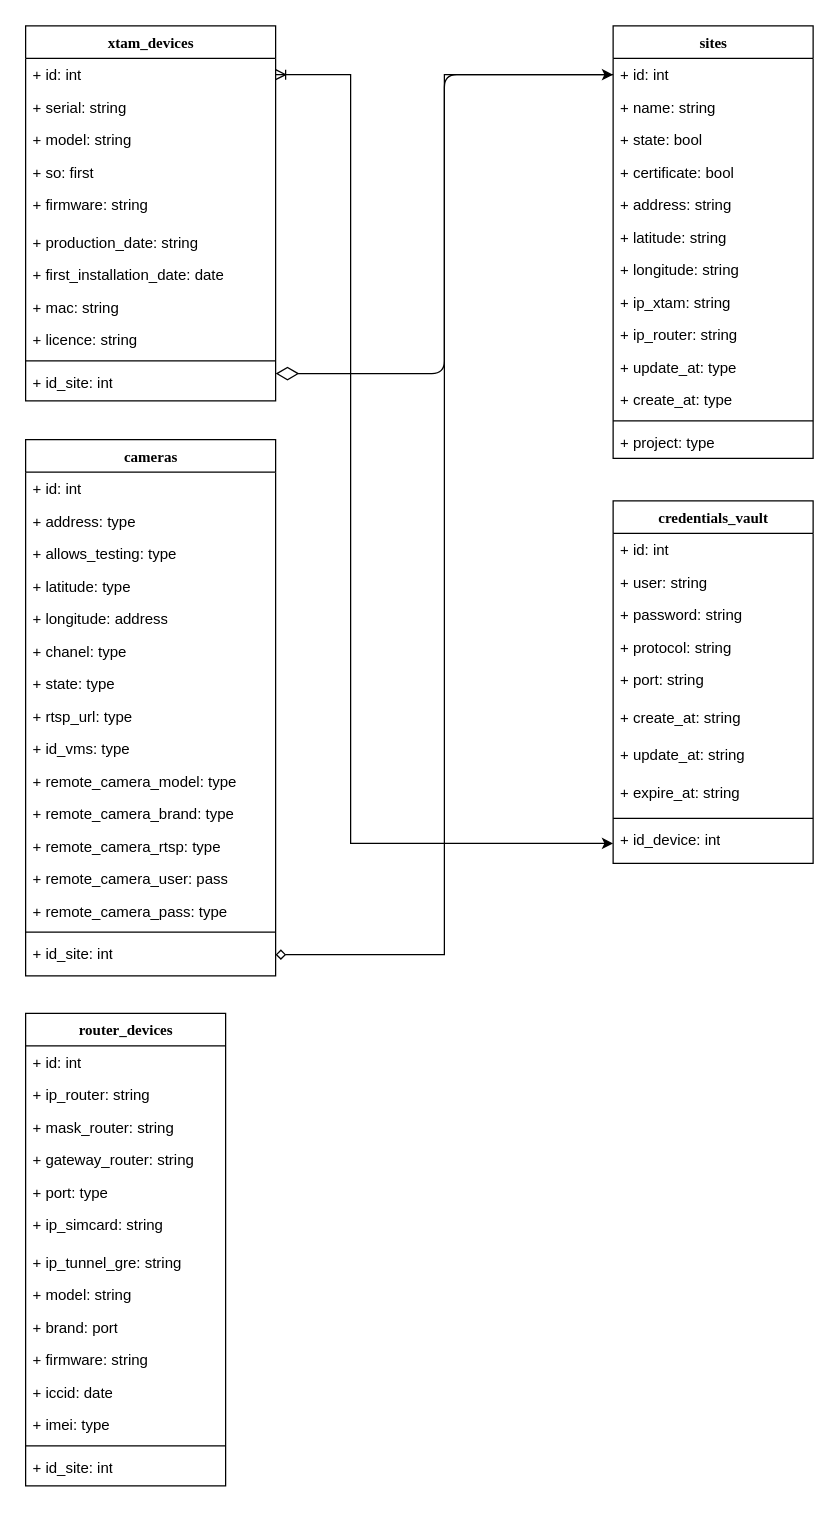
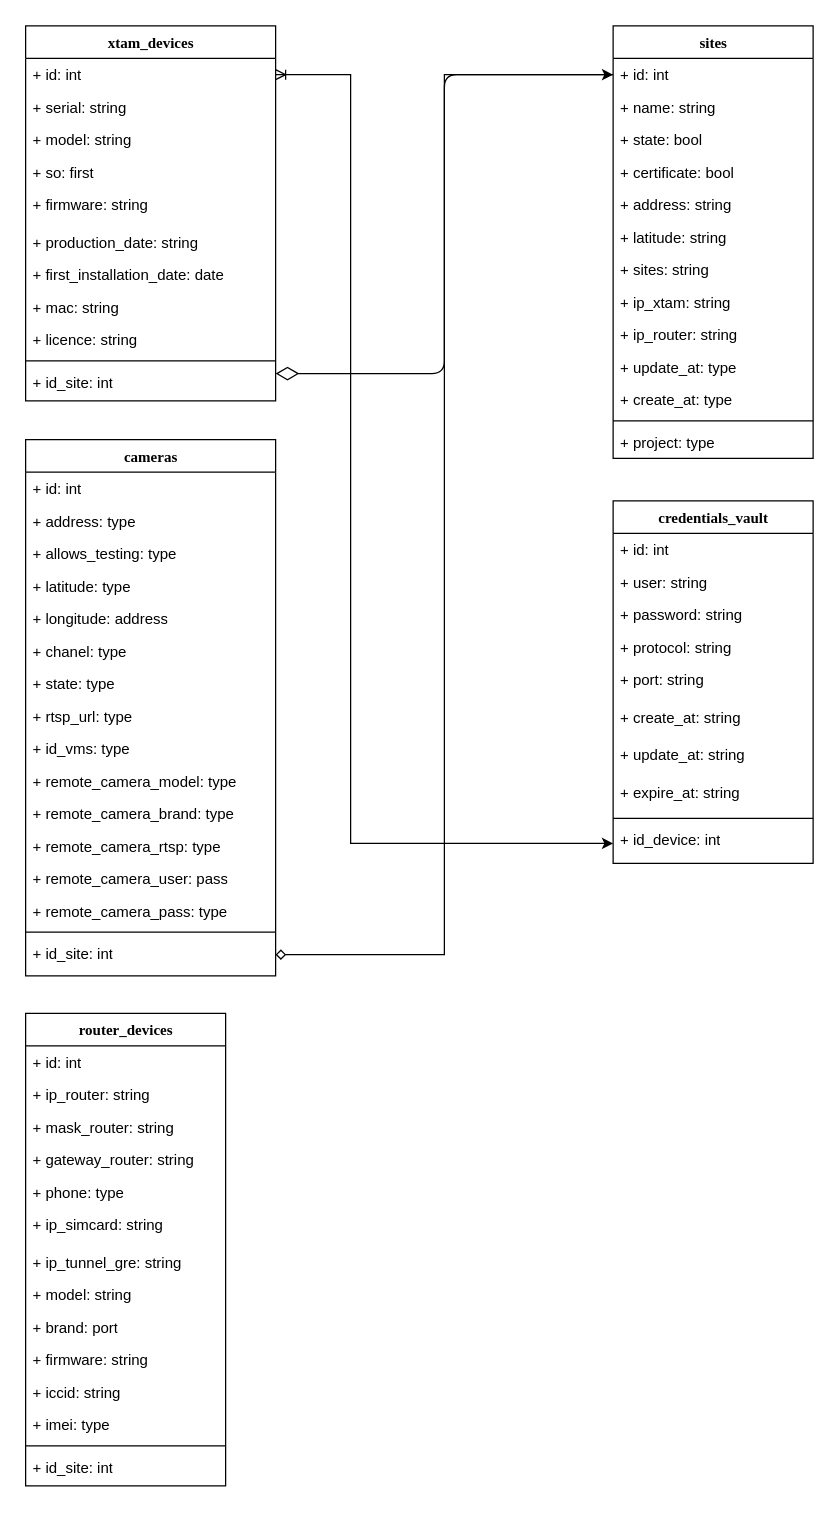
node "+ longitude: string": label "+ longitude: string" -> "+ sites: string"
node "+ port: type": label "+ port: type" -> "+ phone: type"
node "+ iccid: date": label "+ iccid: date" -> "+ iccid: string"
